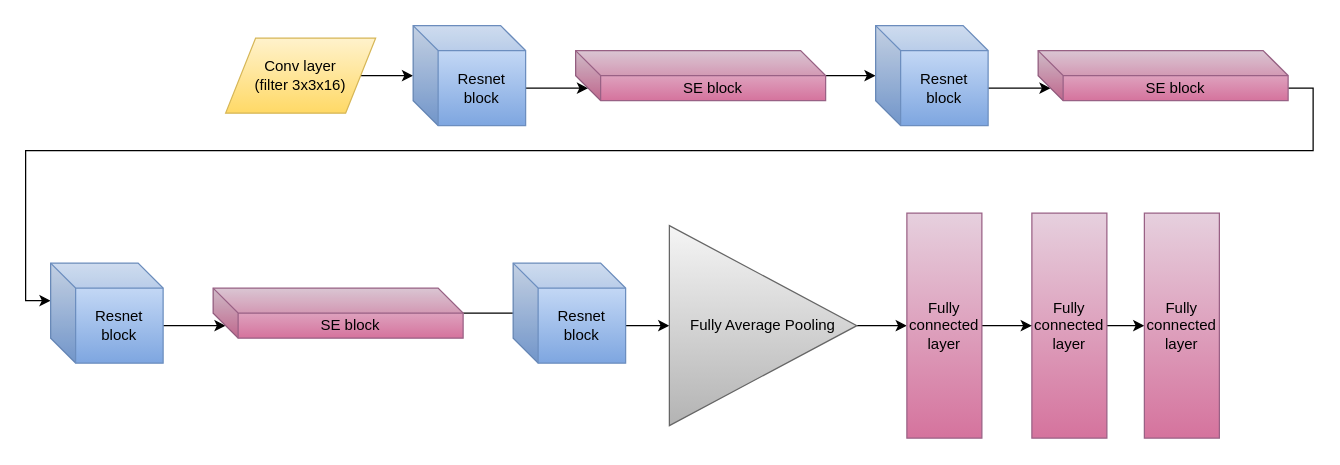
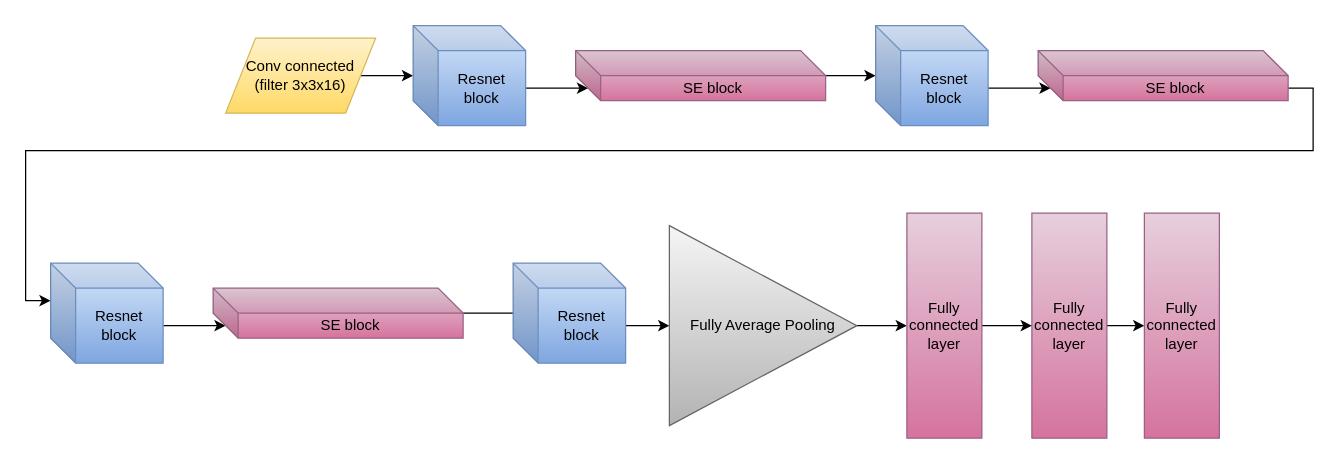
node "Conv layer (filter 3x3x16)": label "Conv layer (filter 3x3x16)" -> "Conv connected (filter 3x3x16)"
